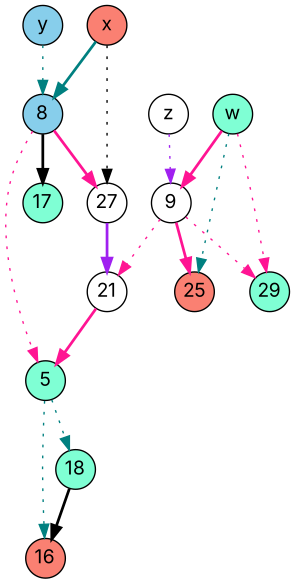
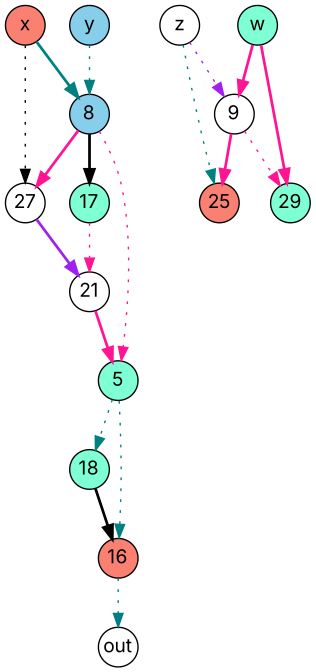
edge "w" -> "25": now "z" -> "25"
edge "w" -> "29": style dotted -> bold
edge "9" -> "21": now "17" -> "21"
node "out": added
